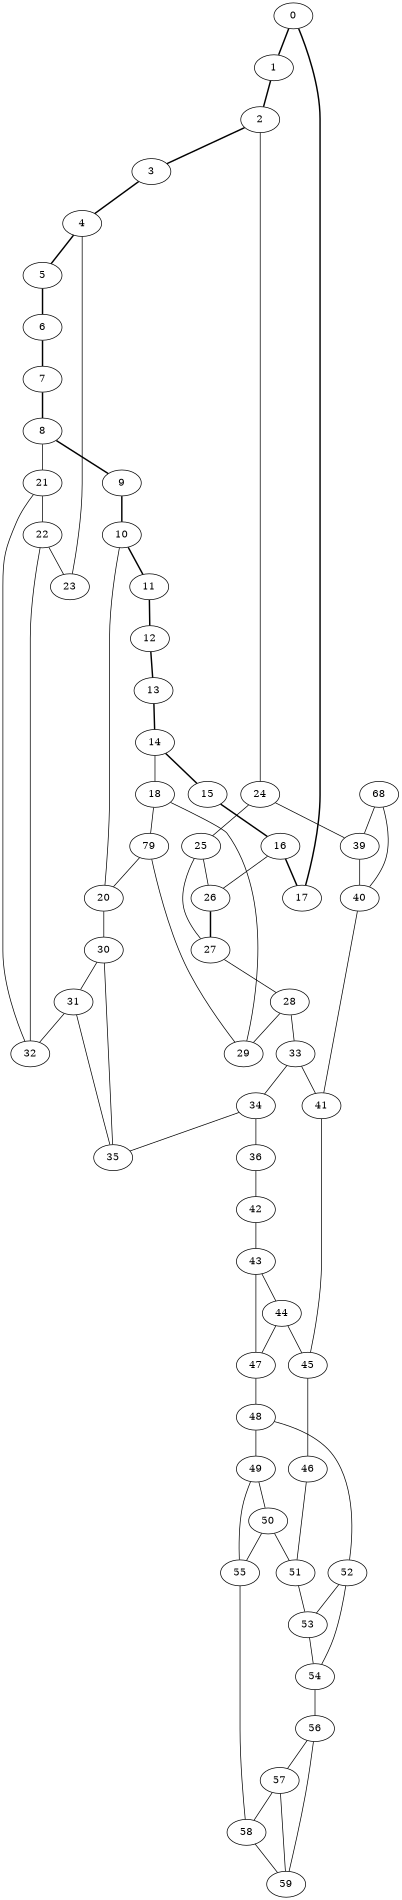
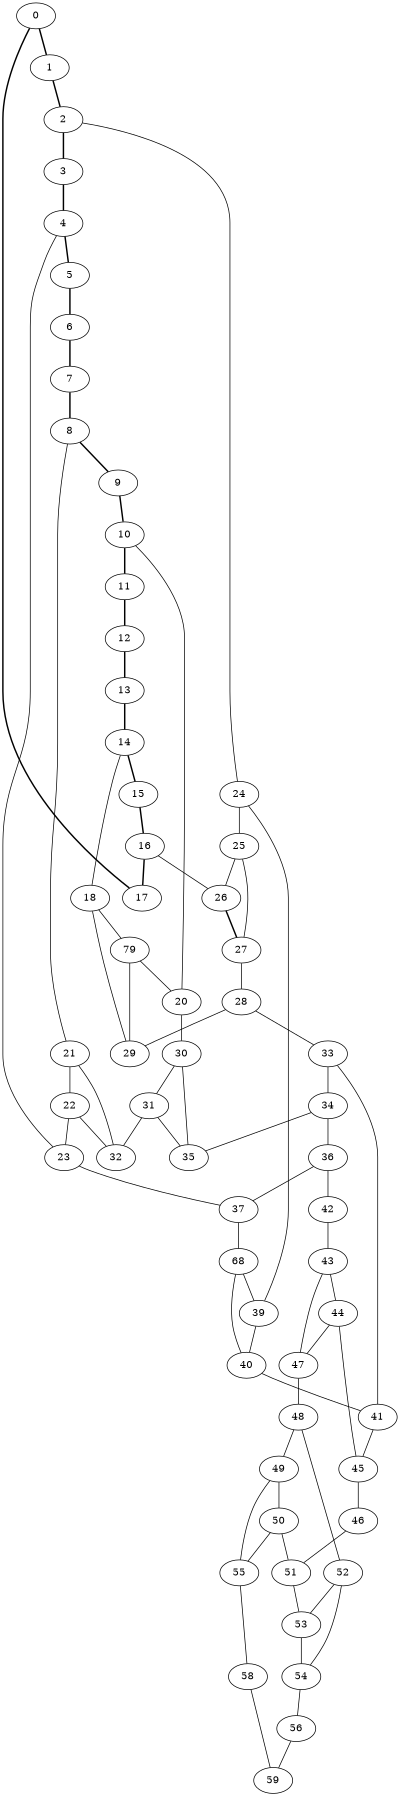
node "37": added
node "57": removed
